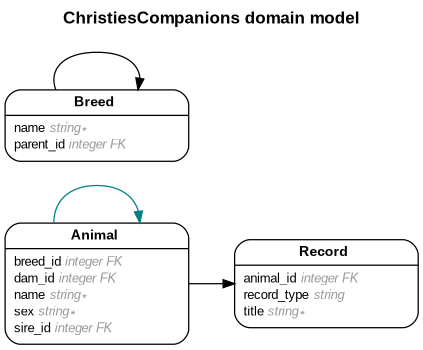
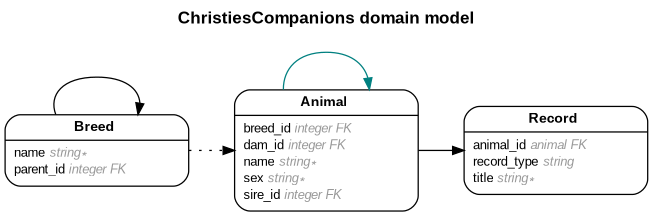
edge "Breed" -- "Animal": added
node "Record": text "integer FK" -> "animal FK"
